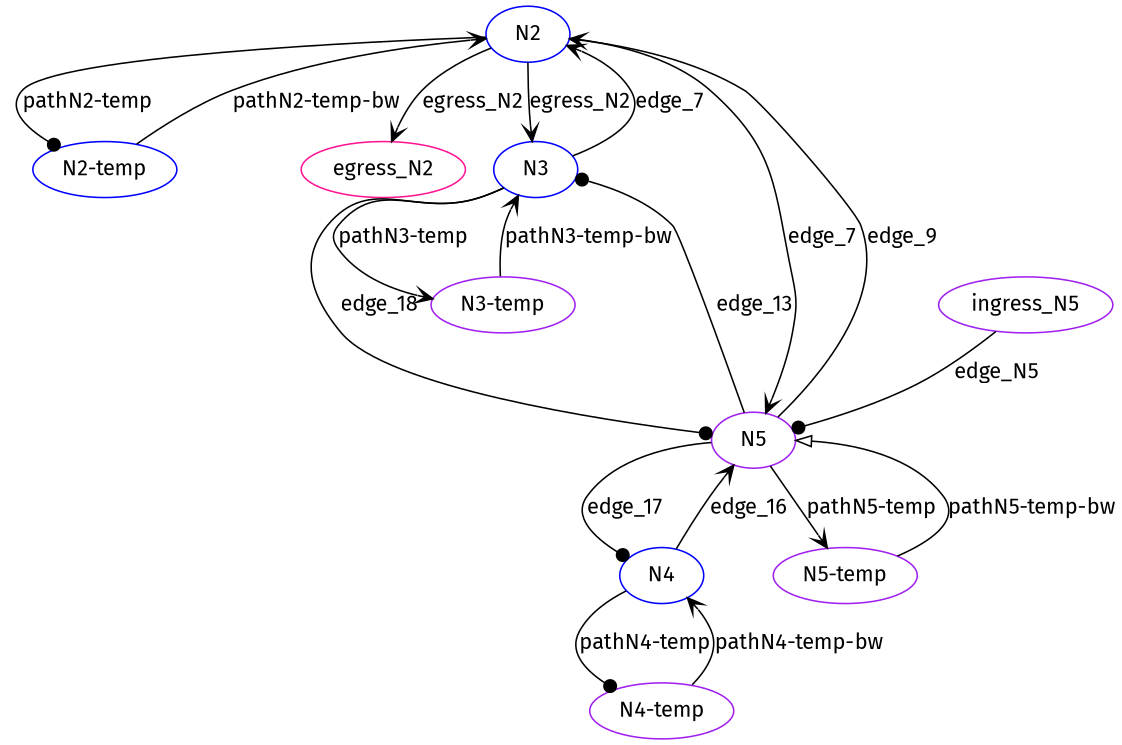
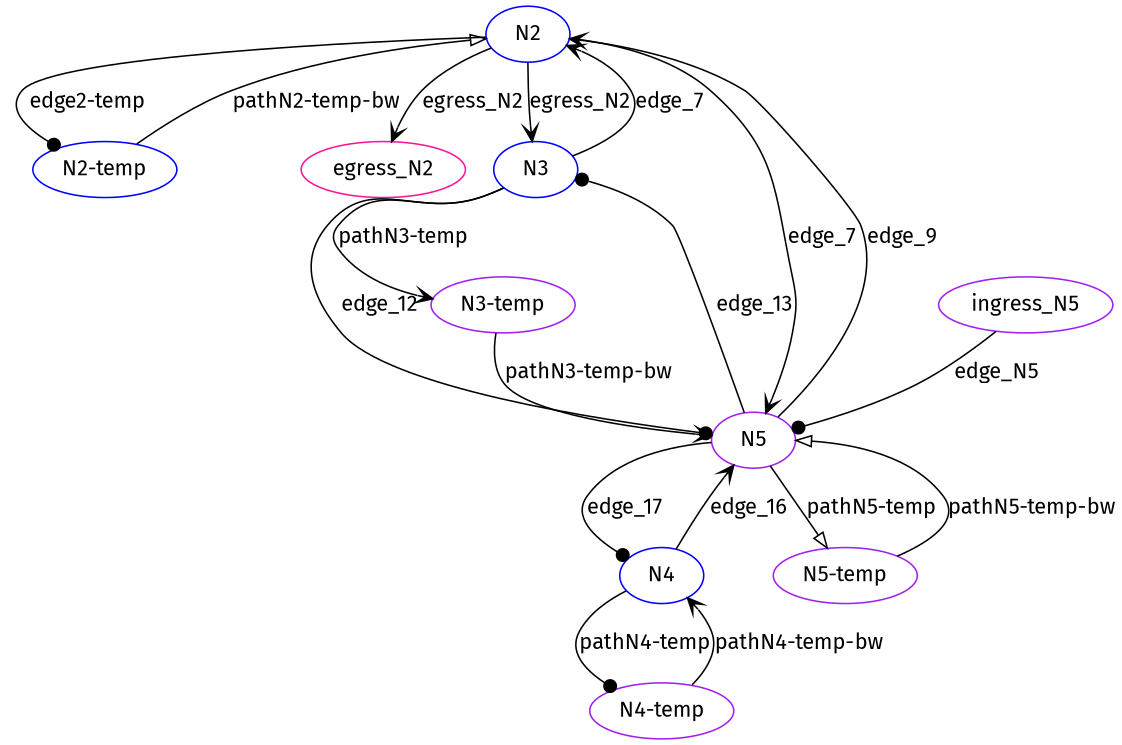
edge "N2-temp" -> "N2": arrowhead vee -> onormal
edge "N2" -> "N2-temp": label "pathN2-temp" -> "edge2-temp"
edge "N3-temp" -> "N3": now "N3-temp" -> "N5"
edge "N3" -> "N5": label "edge_18" -> "edge_12"
edge "N5" -> "N5-temp": arrowhead vee -> onormal
